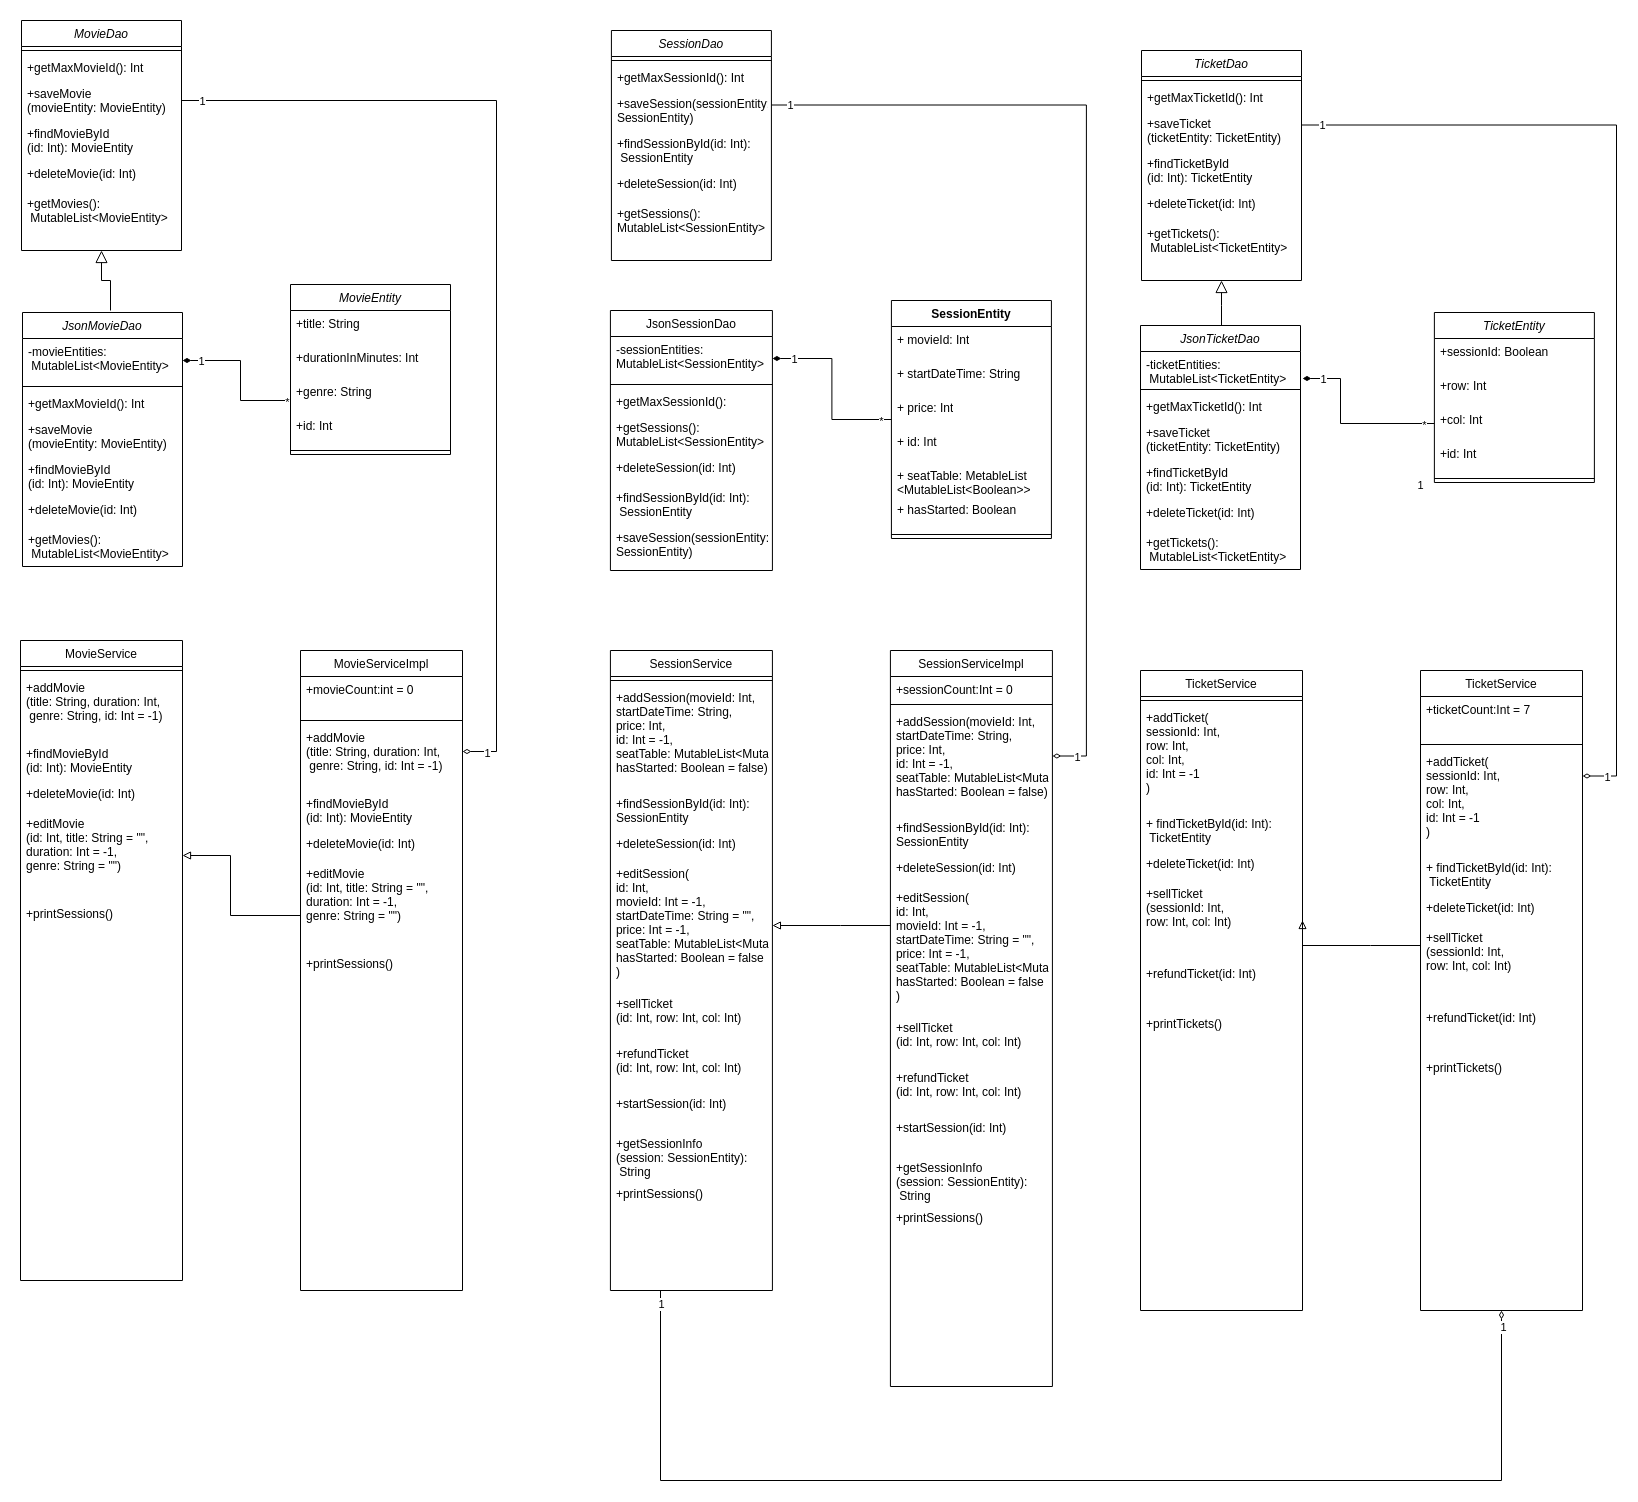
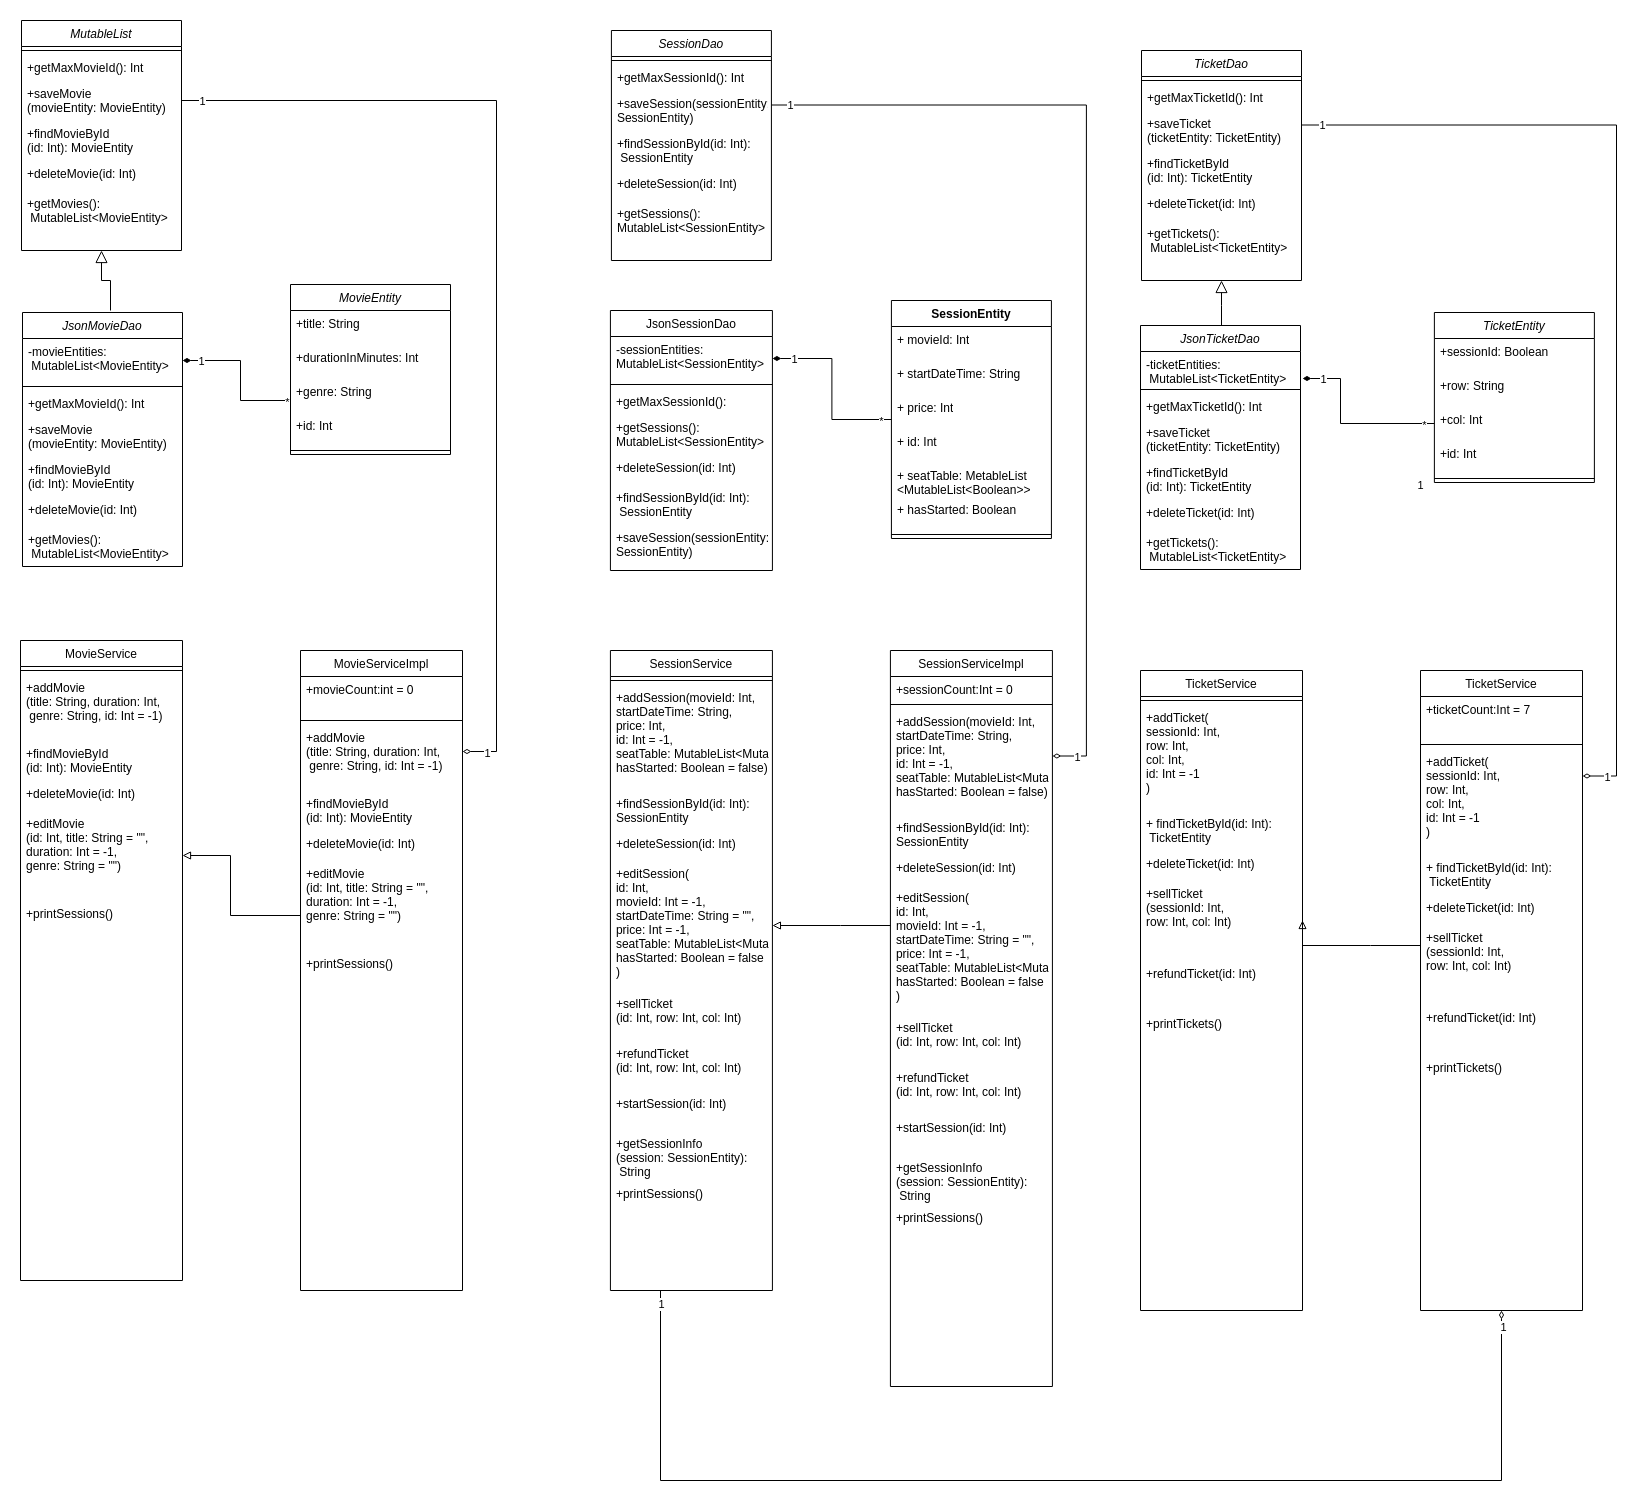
node "MovieDao": label "MovieDao" -> "MutableList"
node "+row: Int": label "+row: Int" -> "+row: String"
